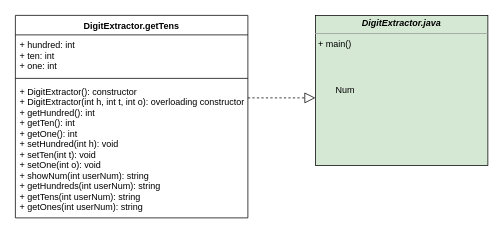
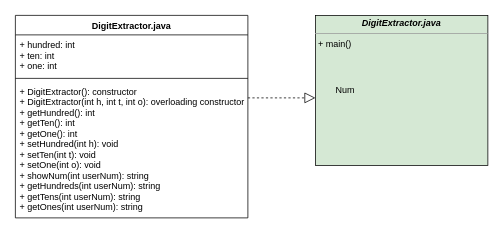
node "DigitExtractor.getTens": label "DigitExtractor.getTens" -> "DigitExtractor.java"
